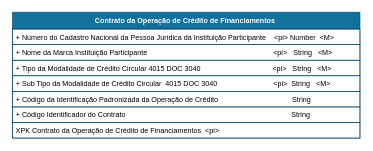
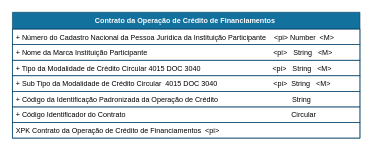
node "+ Código Identificador do Contrato String": label "+ Código Identificador do Contrato String" -> "+ Código Identificador do Contrato Circular"
